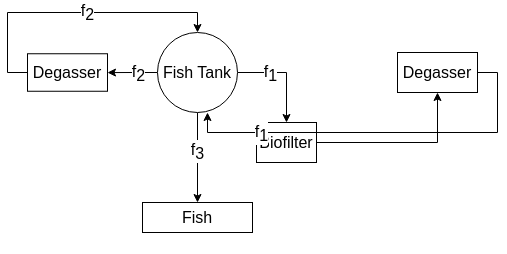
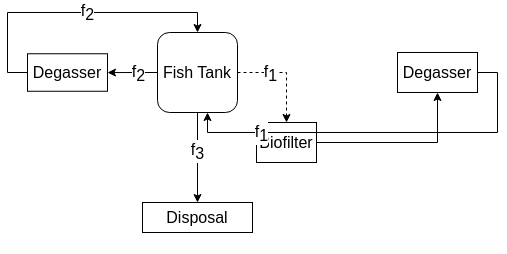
node "Fish Tank": shape ellipse -> rounded rectangle
edge "Fish Tank" -> "Biofilter": style solid -> dashed
node "Fish": label "Fish" -> "Disposal"
